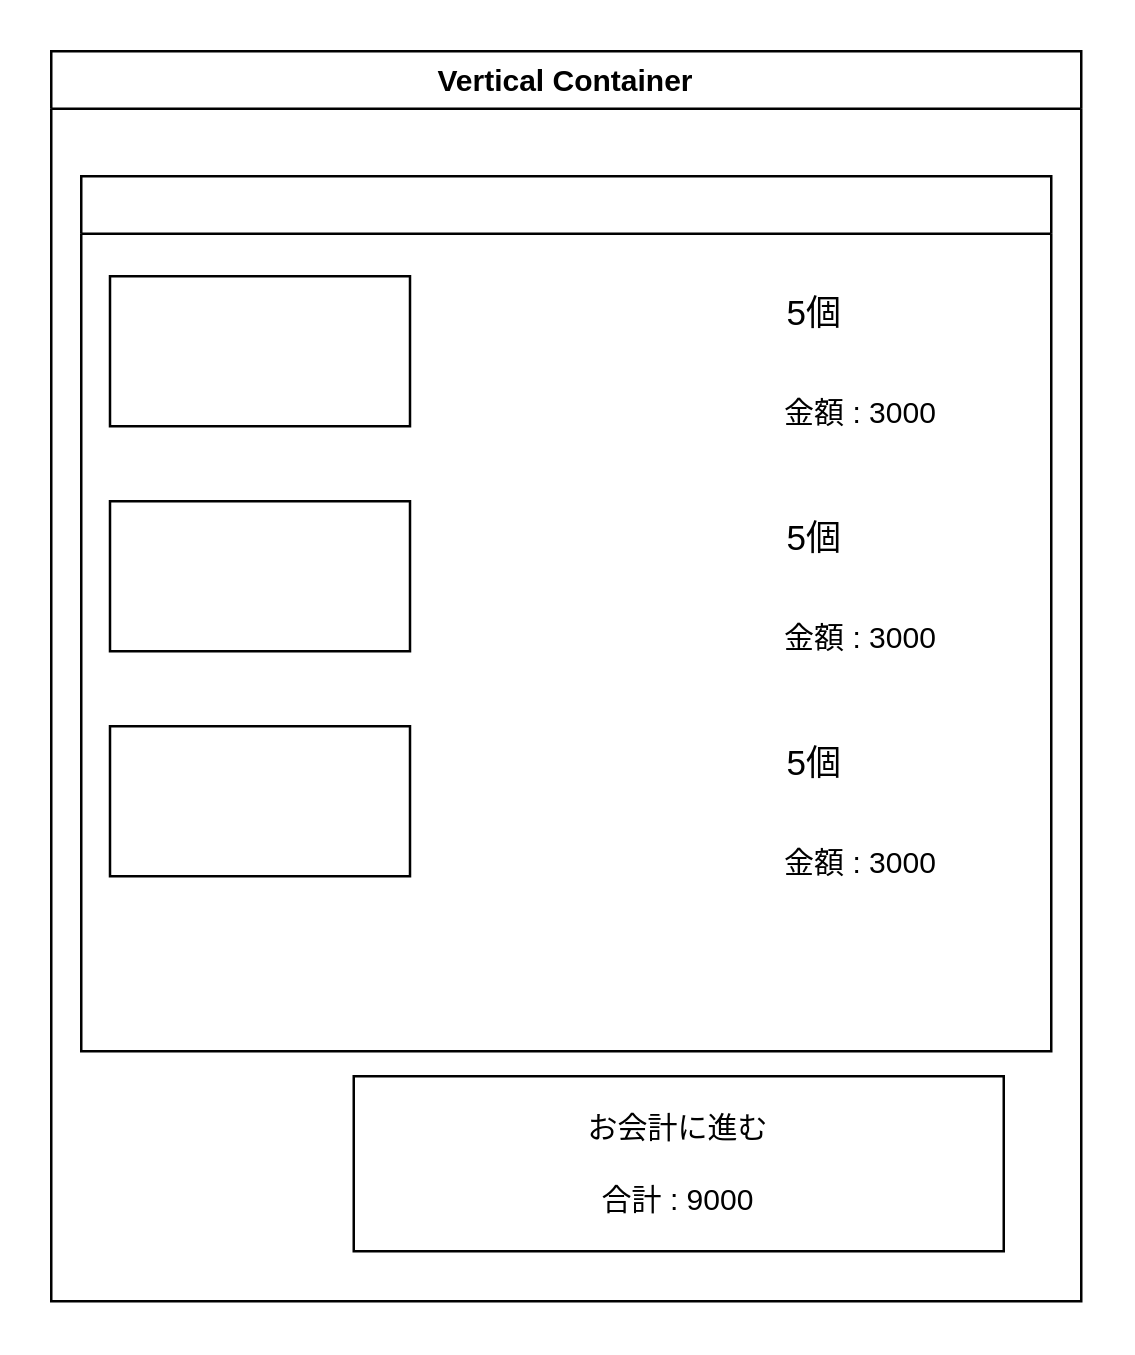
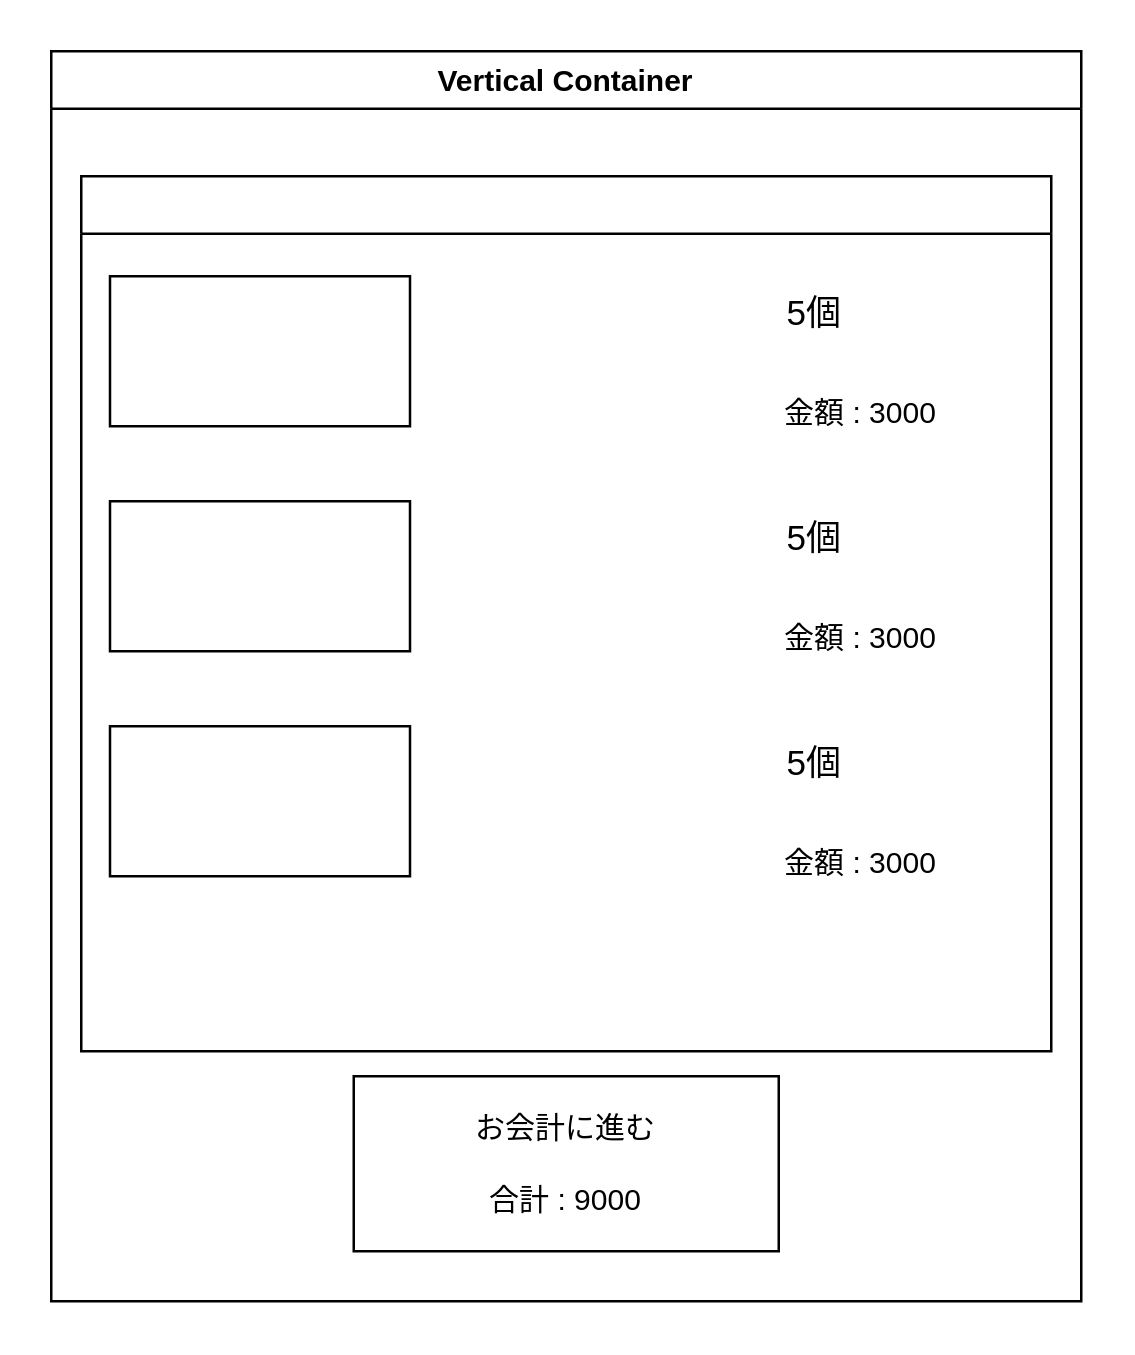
node "お会計に進む 合計 : 9000": size 650x175 -> 425x175
